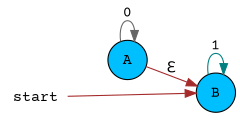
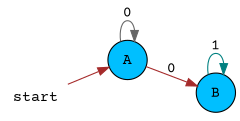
edge "A" -> "B": label "ℇ" -> "0"
edge "start" -> "B": now "start" -> "A"
